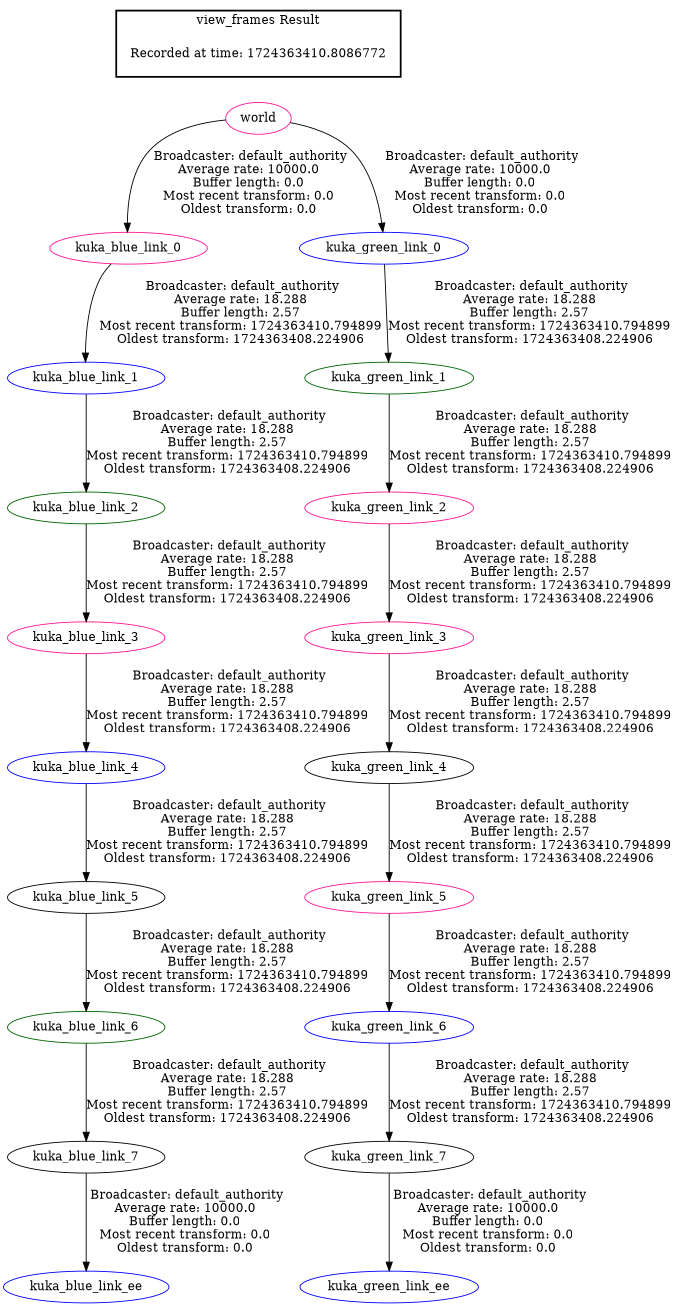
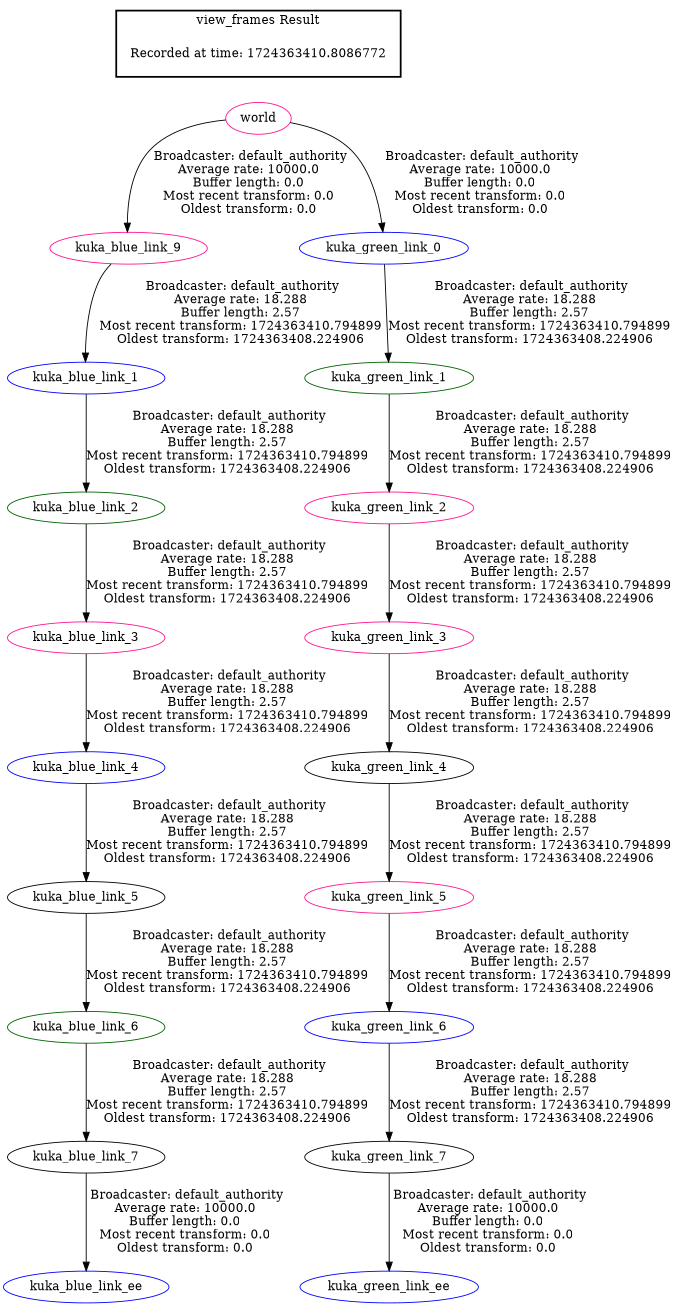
node "kuka_blue_link_0": label "kuka_blue_link_0" -> "kuka_blue_link_9"
